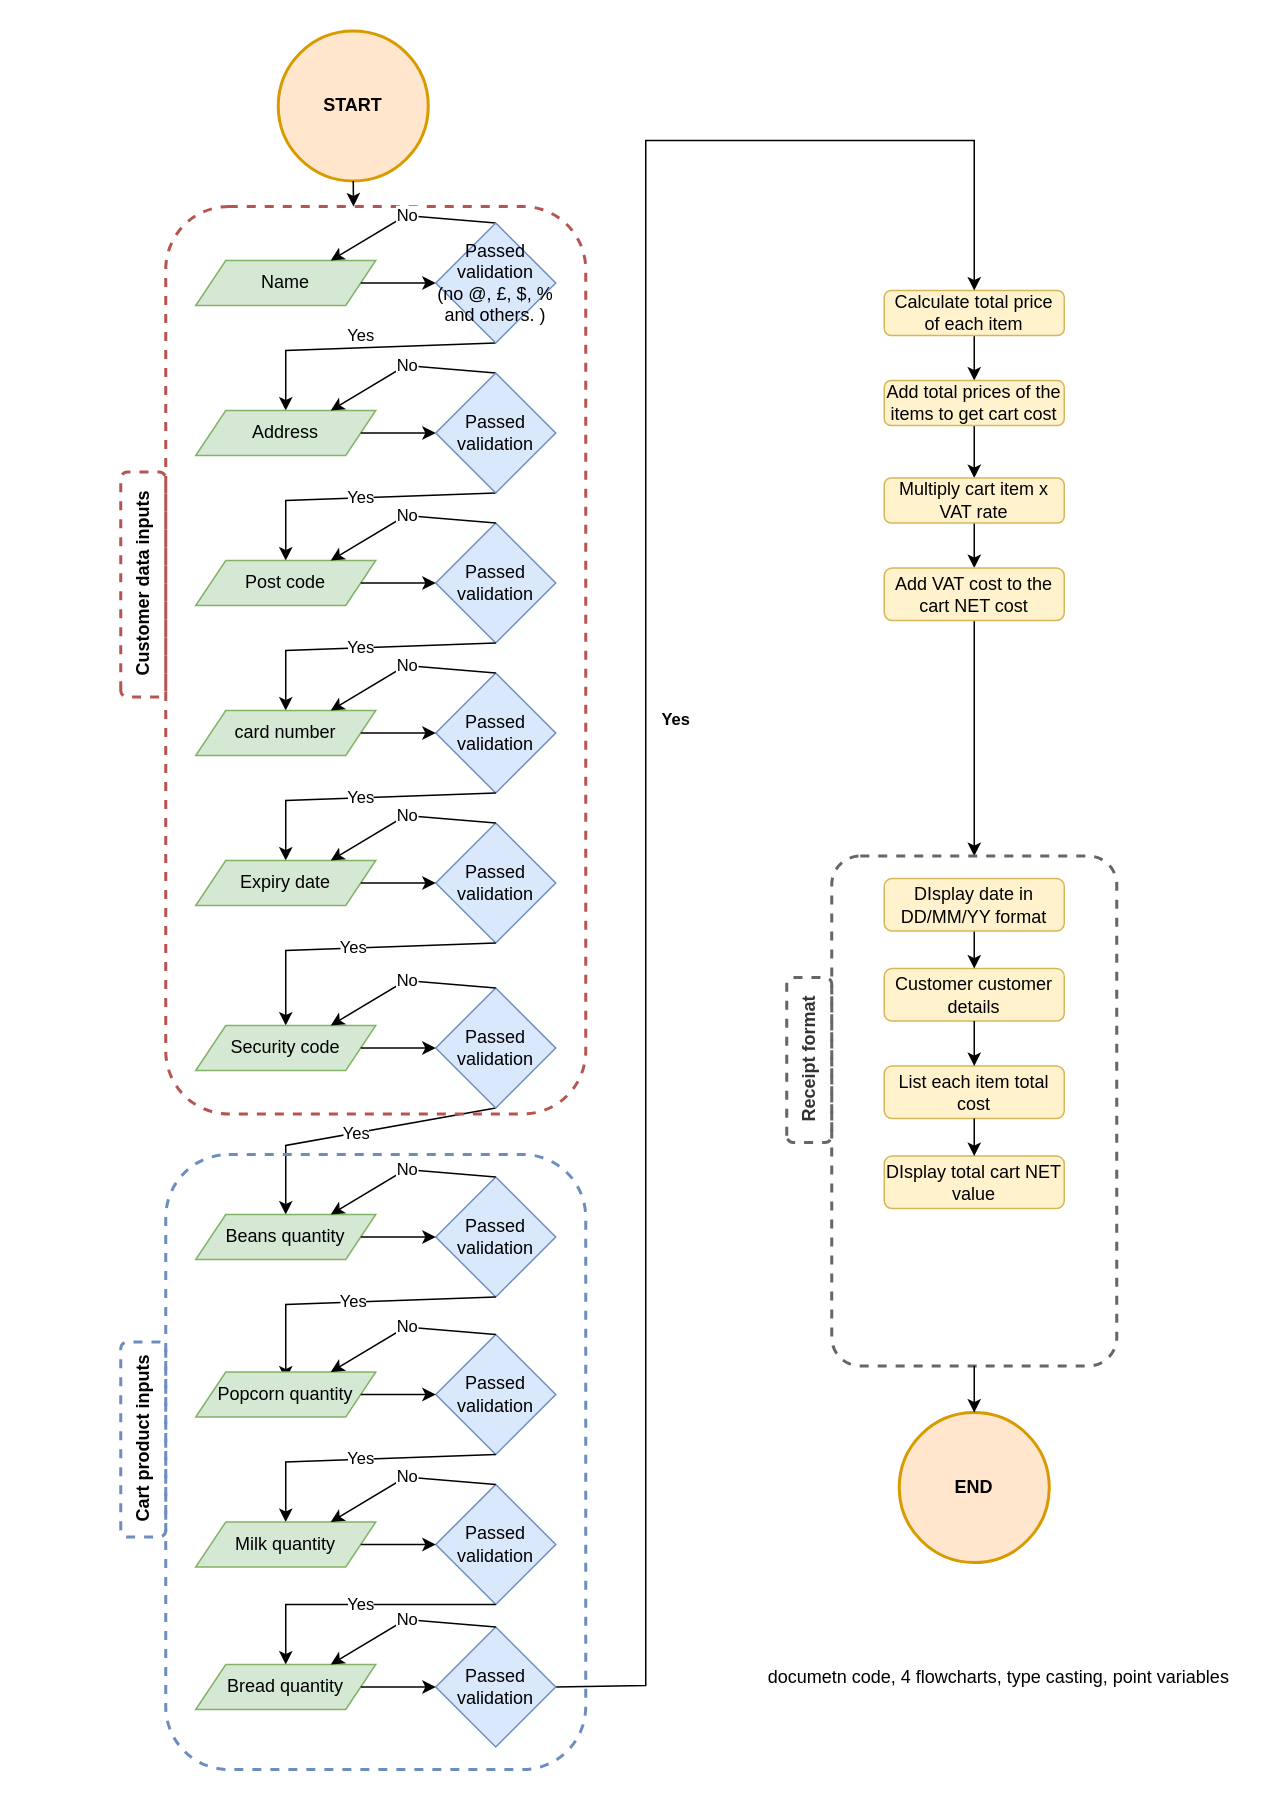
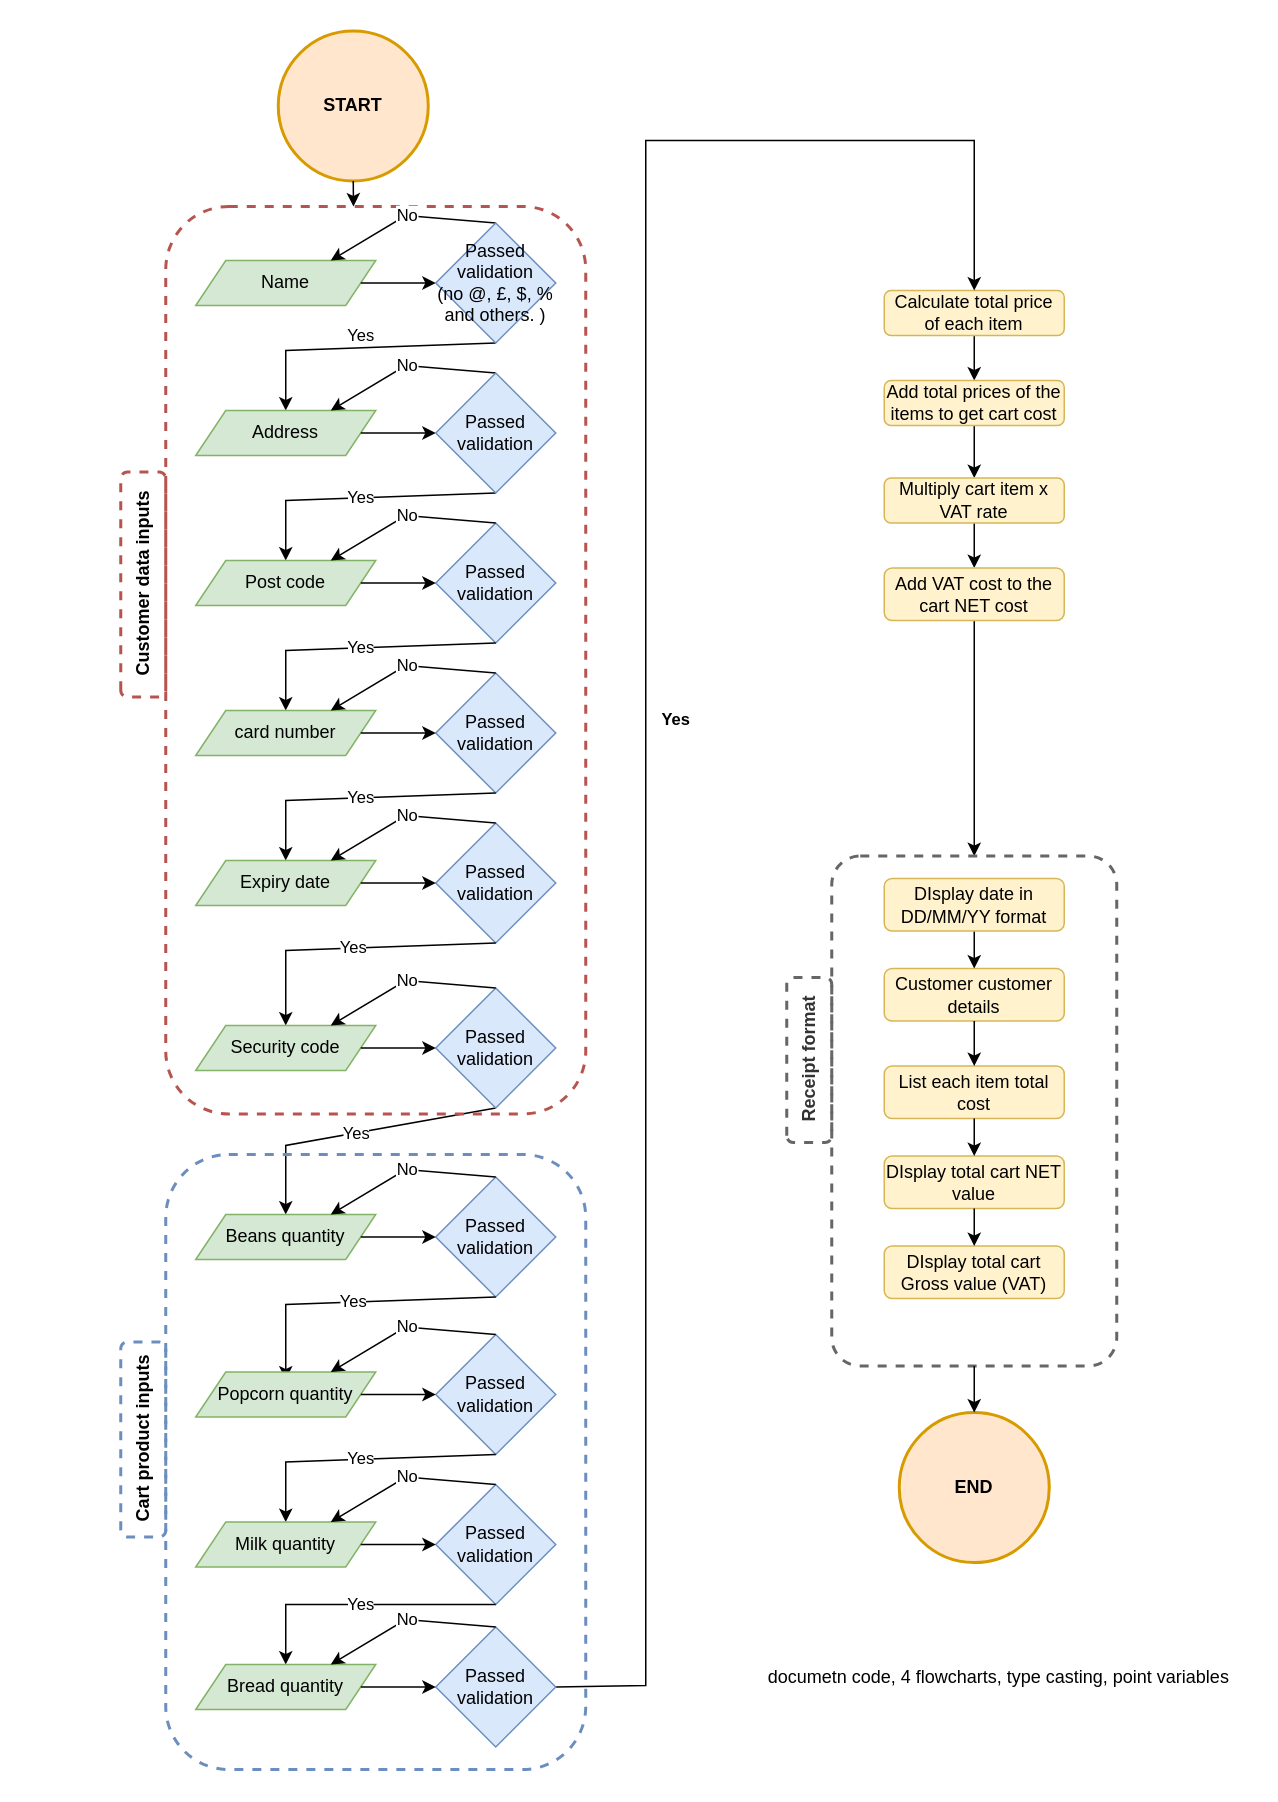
edge "DIsplay total cart NET value" -> "DIsplay total cart Gross value (VAT)": added
node "DIsplay total cart Gross value (VAT)": added
